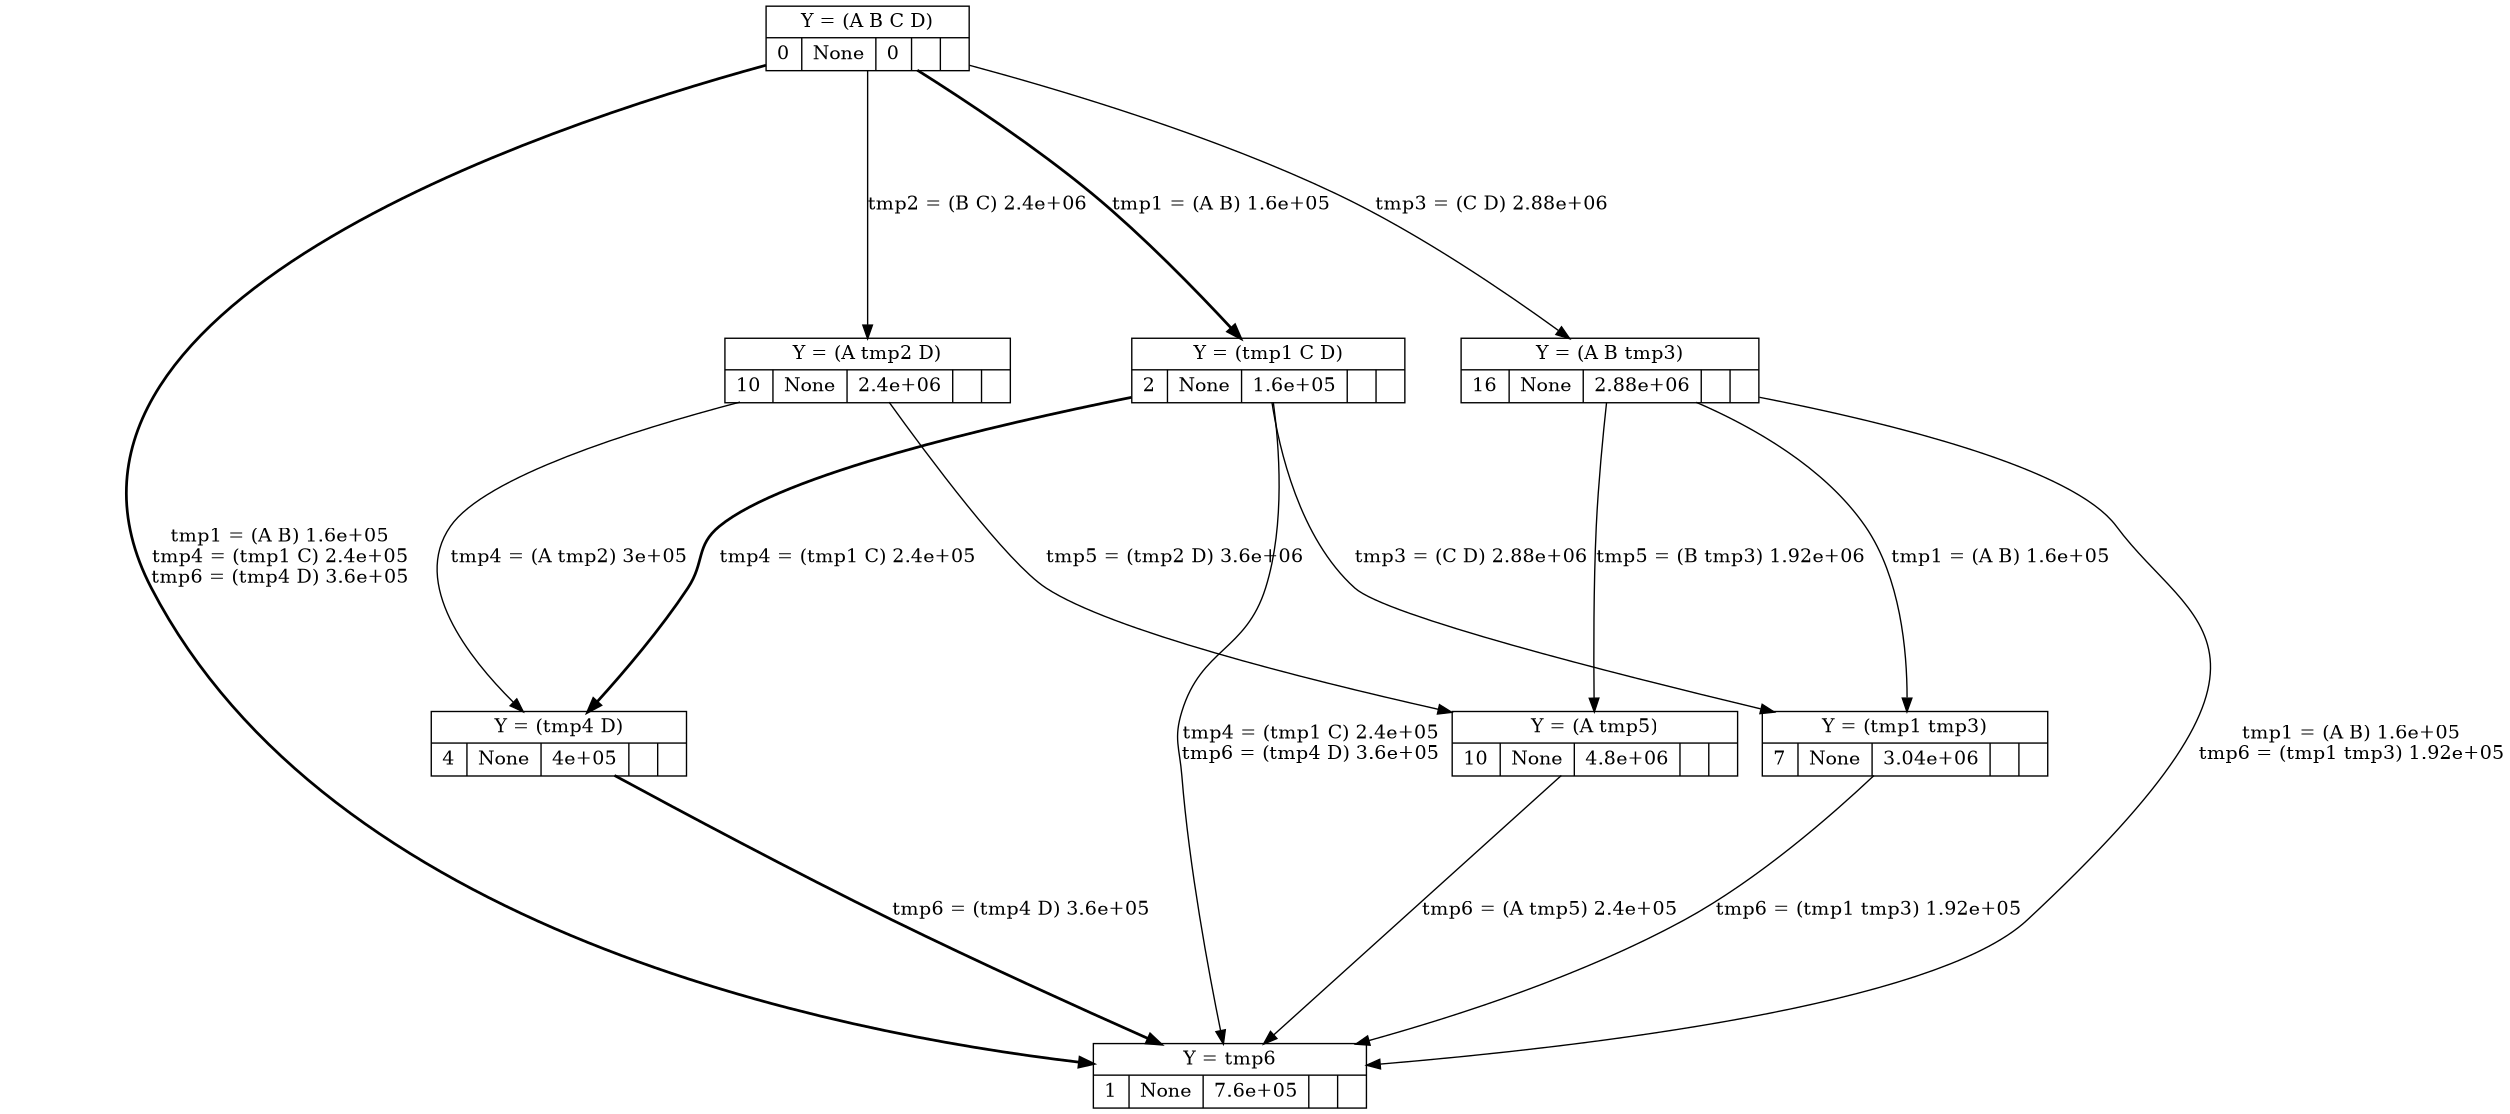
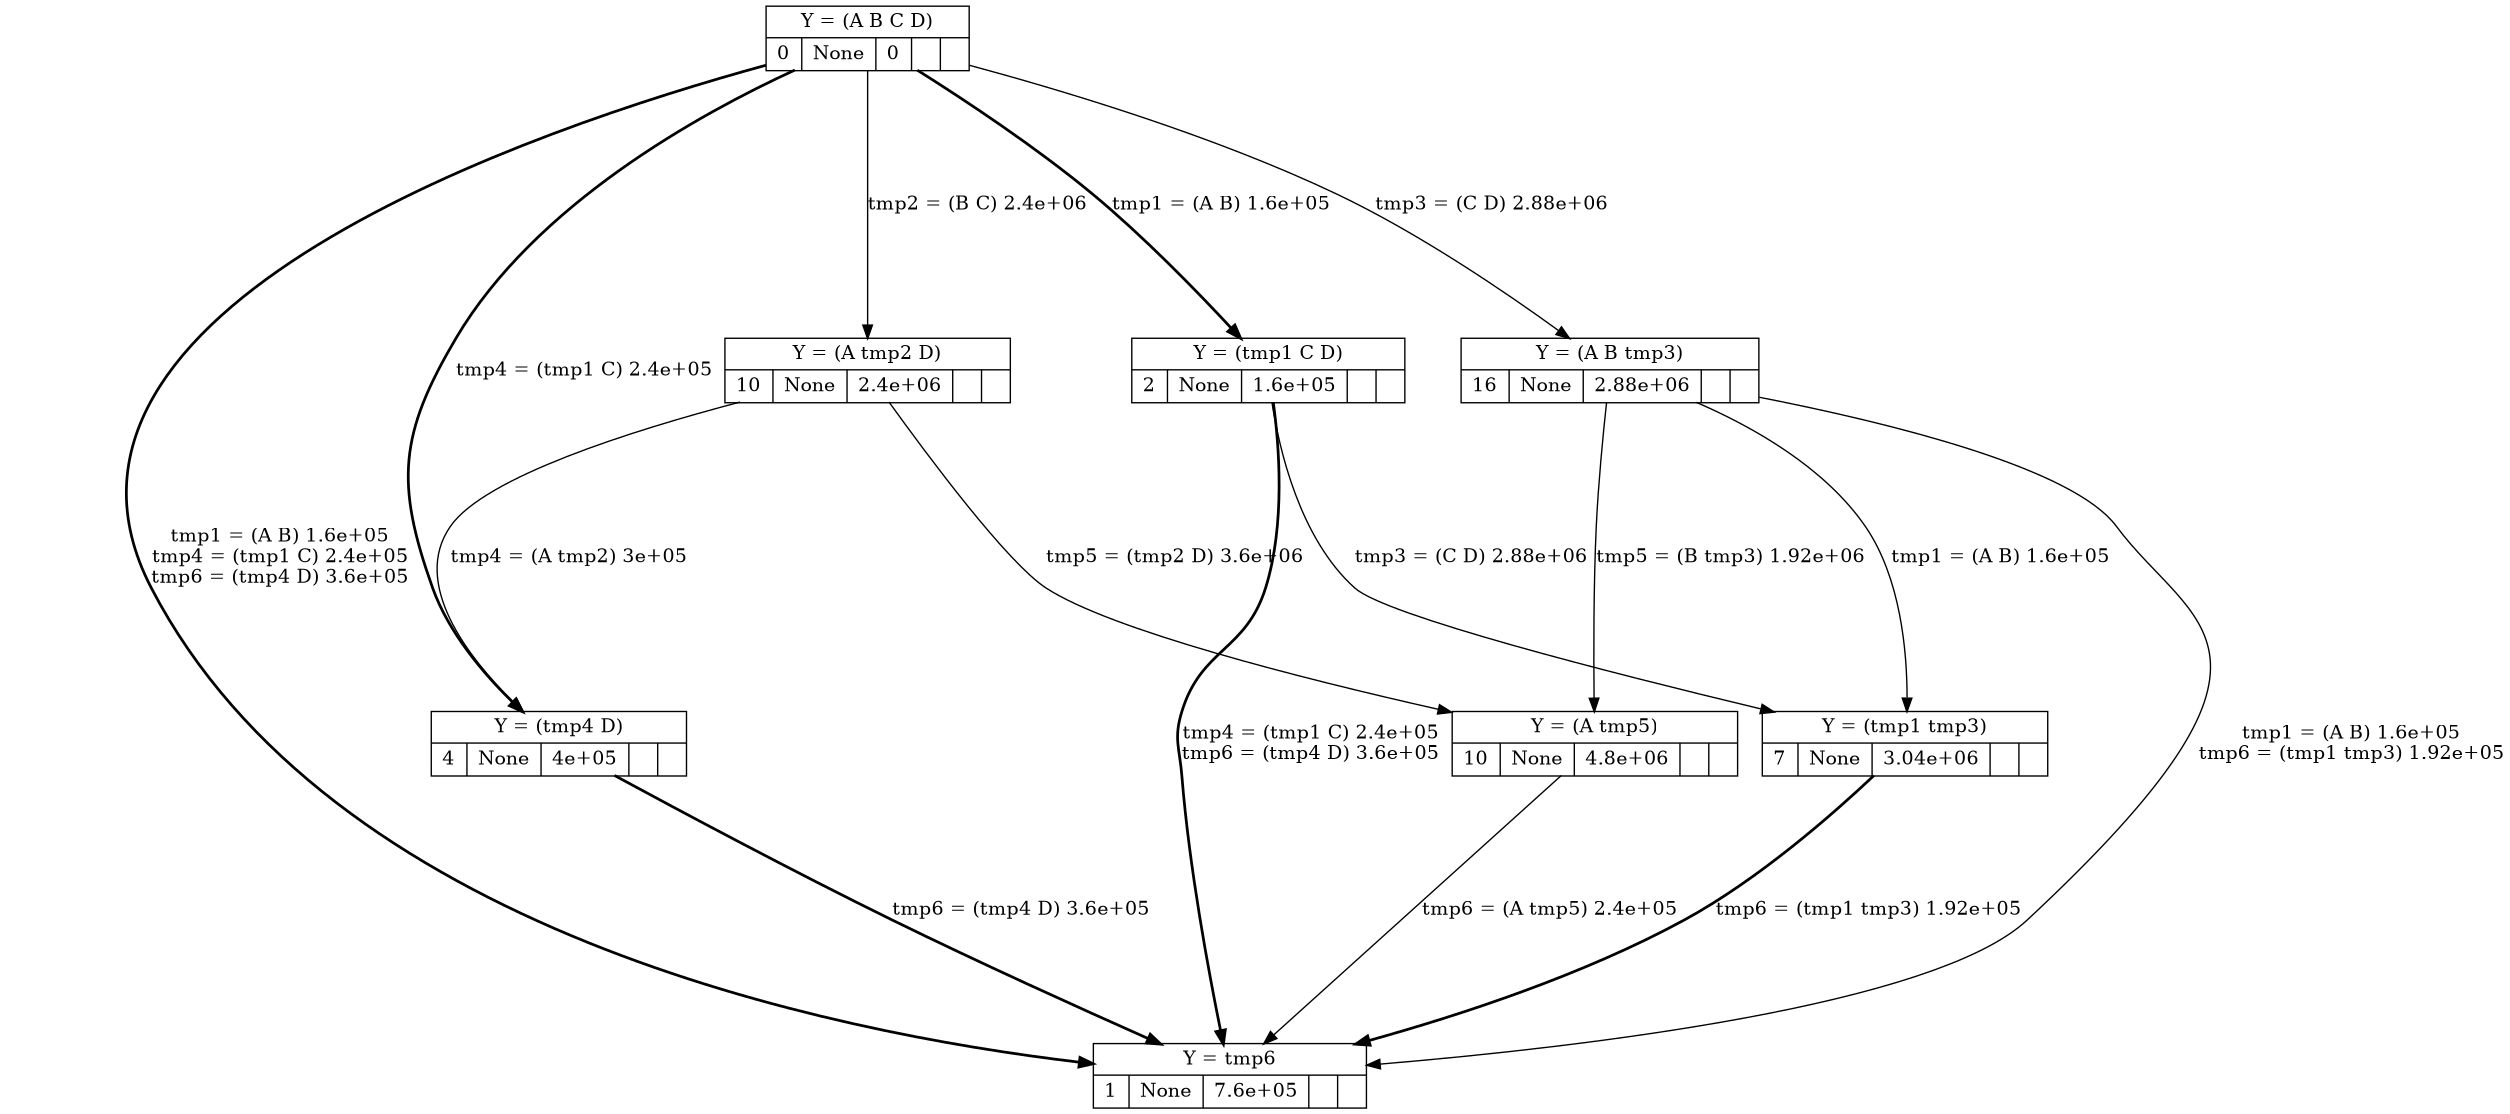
edge "Y = (tmp1 C D)" -> "Y = (tmp4 D)": now "Y = (A B C D)" -> "Y = (tmp4 D)"
edge "Y = (tmp1 C D)" -> "Y = tmp6": style solid -> bold
edge "Y = (tmp1 tmp3)" -> "Y = tmp6": style solid -> bold
